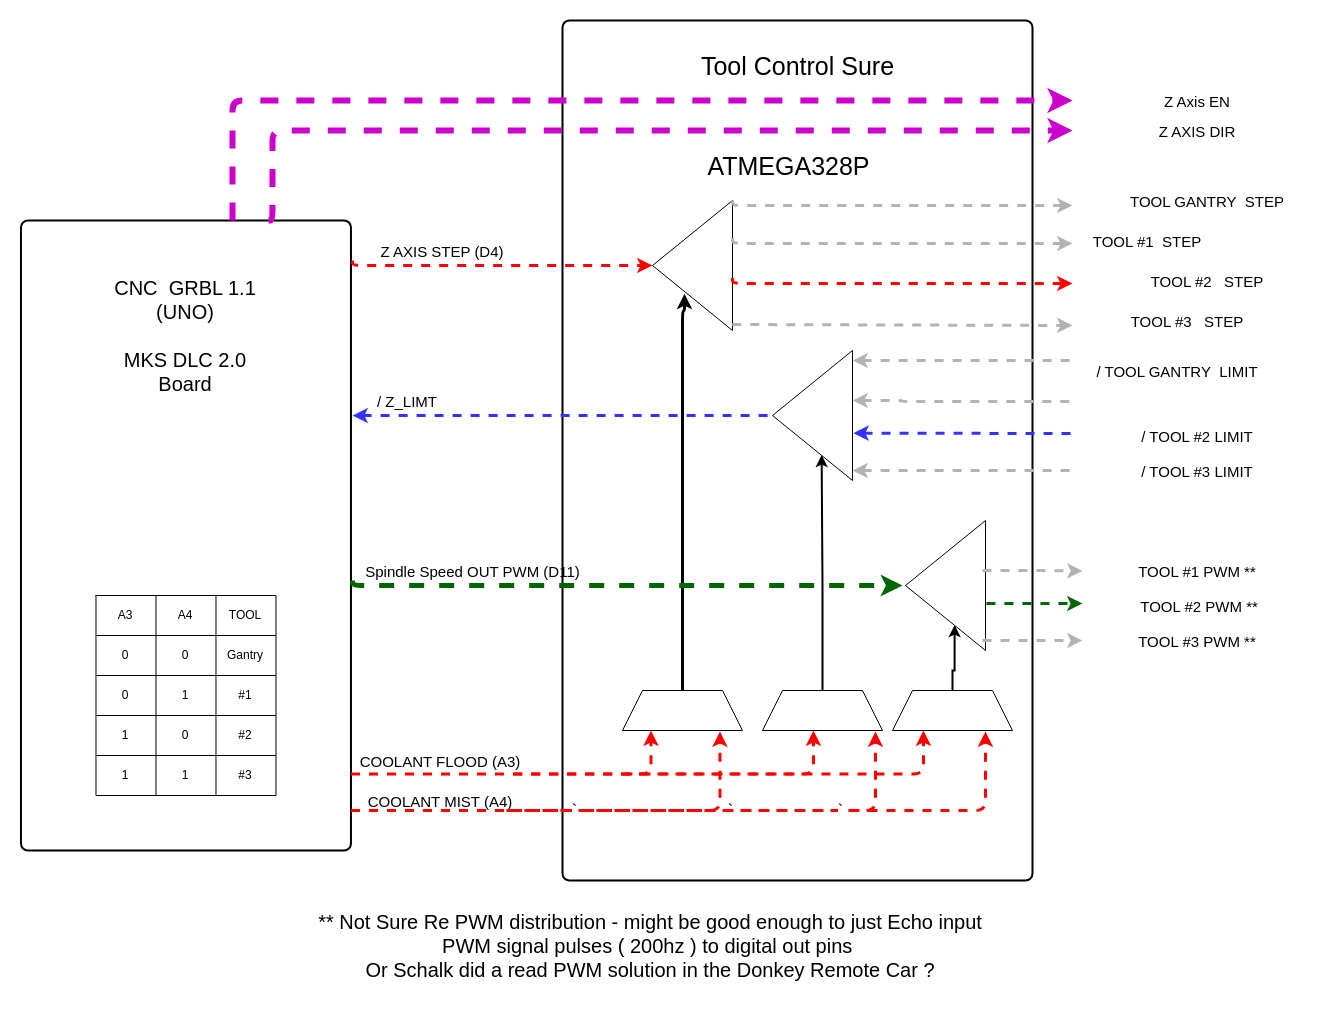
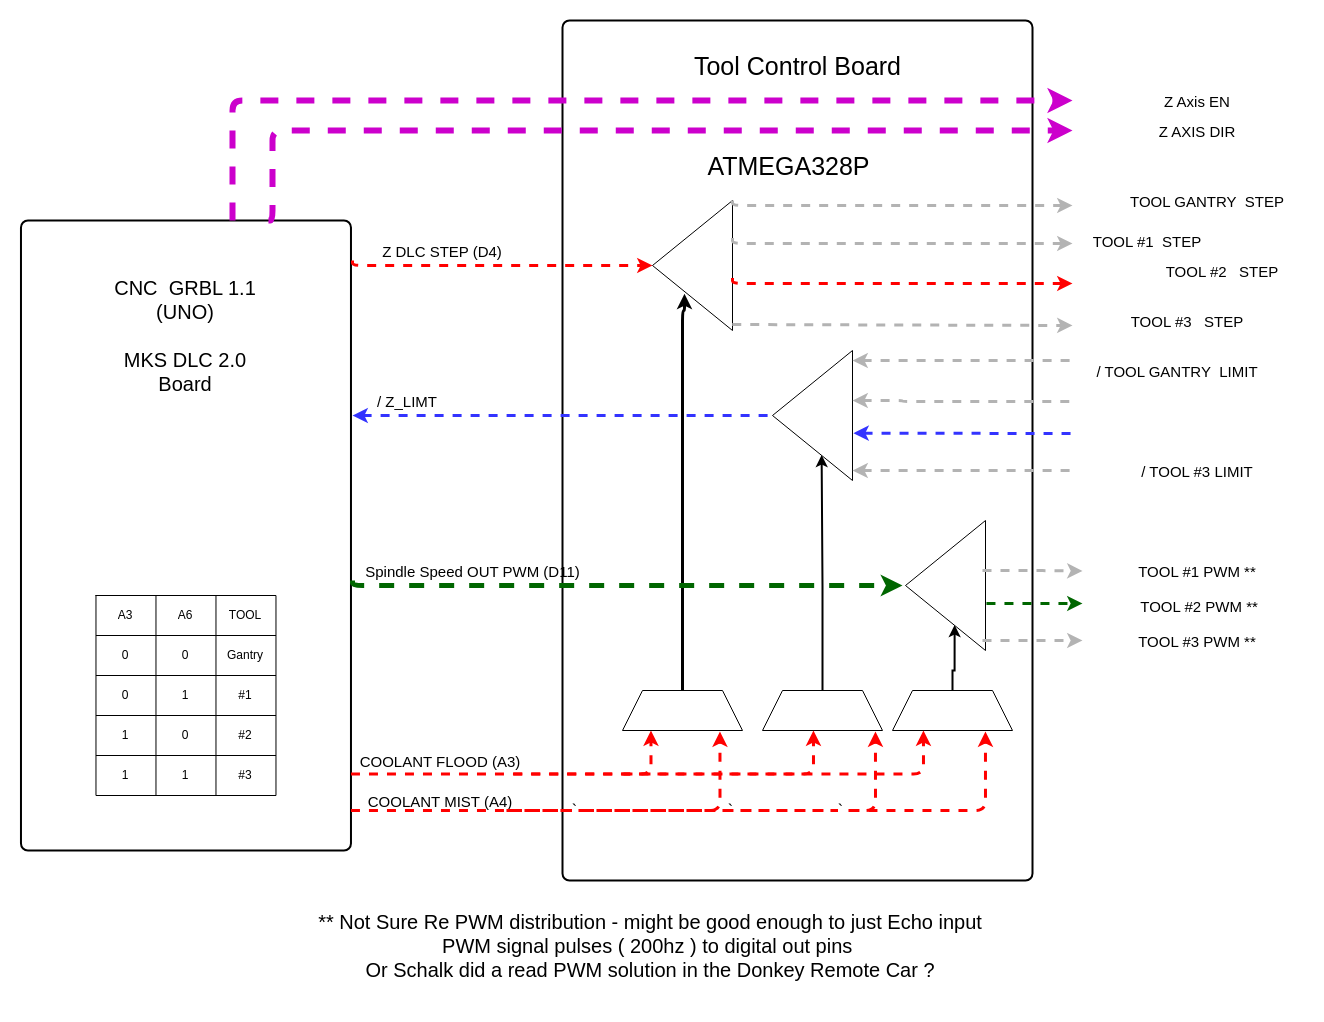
node "Tool Control Sure": label "Tool Control Sure" -> "Tool Control Board"
node "Z AXIS STEP (D4)": label "Z AXIS STEP (D4)" -> "Z DLC STEP (D4)"
node "TOOL #2 STEP": moved (1208, 281) -> (1223, 271)
node "/ TOOL #2 LIMIT": removed
node "A4": label "A4" -> "A6"
